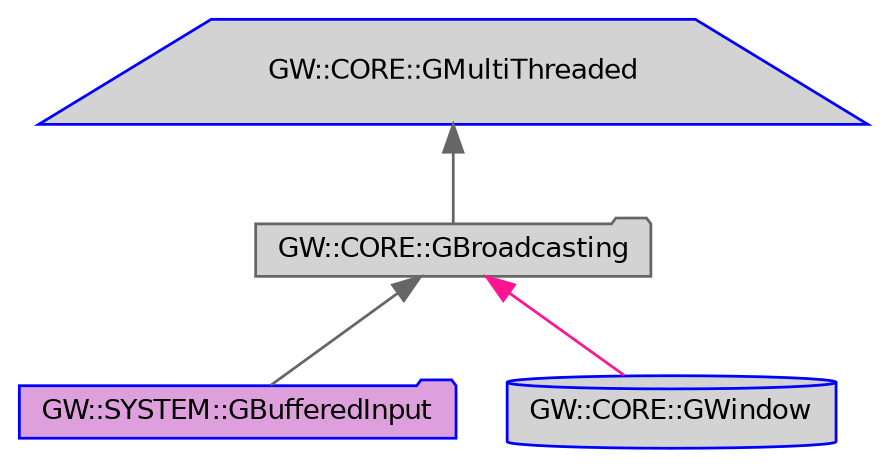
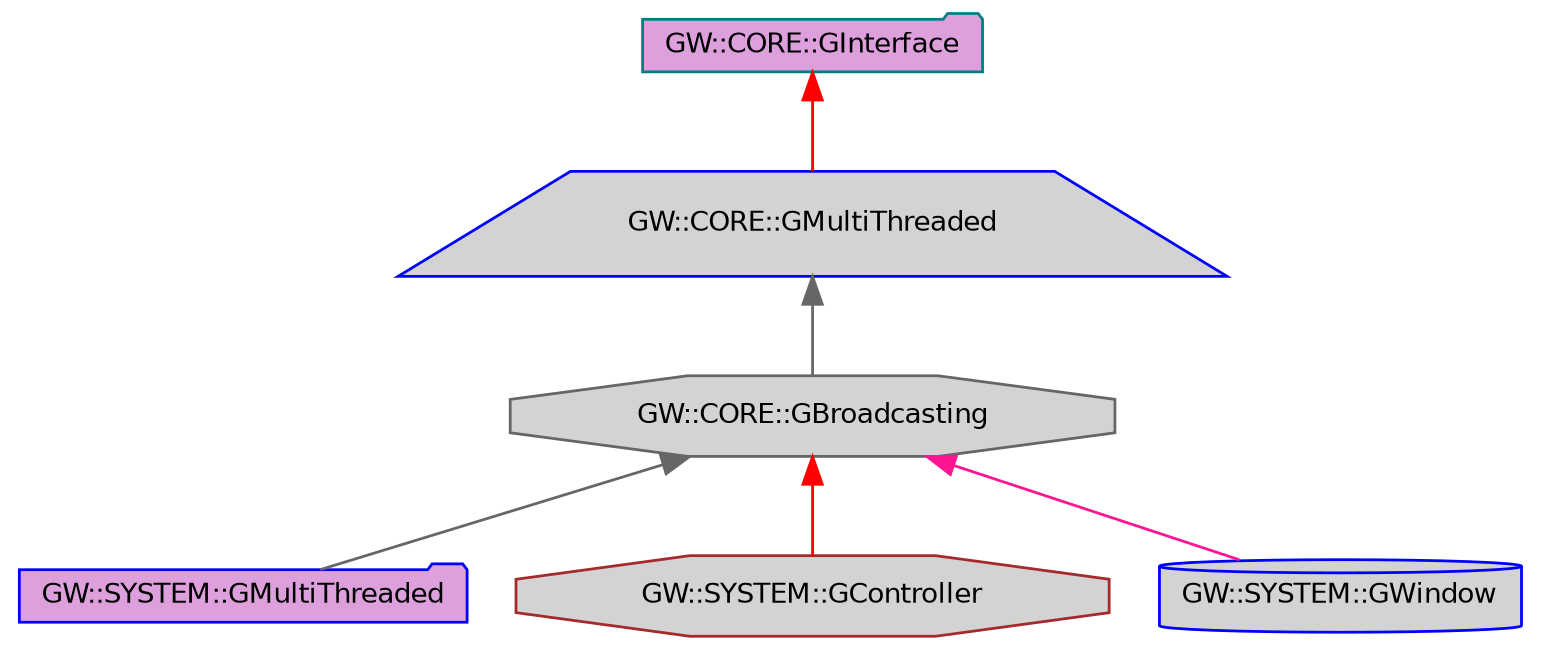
node "GW::CORE::GInterface": added
node "GW::CORE::GBroadcasting": shape folder -> octagon
node "GW::SYSTEM::GBufferedInput": label "GW::SYSTEM::GBufferedInput" -> "GW::SYSTEM::GMultiThreaded"
node "GW::CORE::GWindow": label "GW::CORE::GWindow" -> "GW::SYSTEM::GWindow"
node "GW::SYSTEM::GController": added
